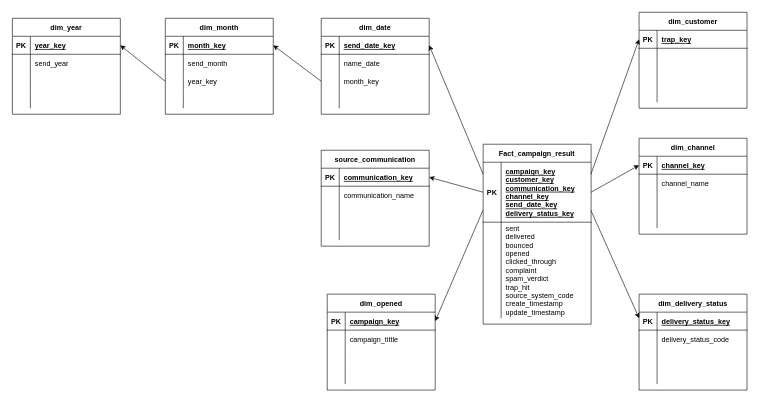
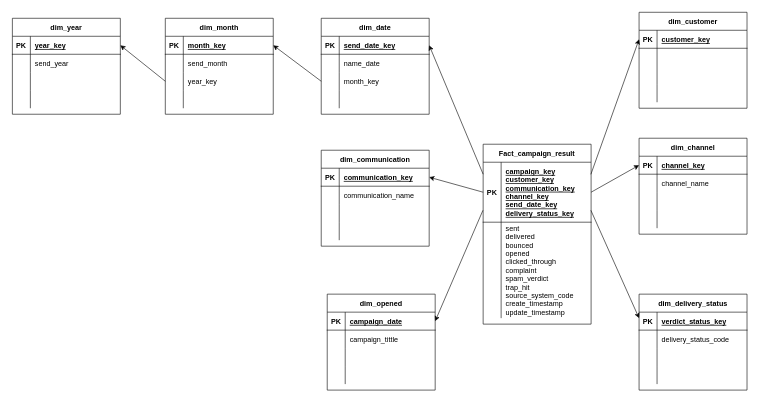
node "trap_key": label "trap_key" -> "customer_key"
node "source_communication": label "source_communication" -> "dim_communication"
node "campaign_key": label "campaign_key" -> "campaign_date"
node "delivery_status_key": label "delivery_status_key" -> "verdict_status_key"
